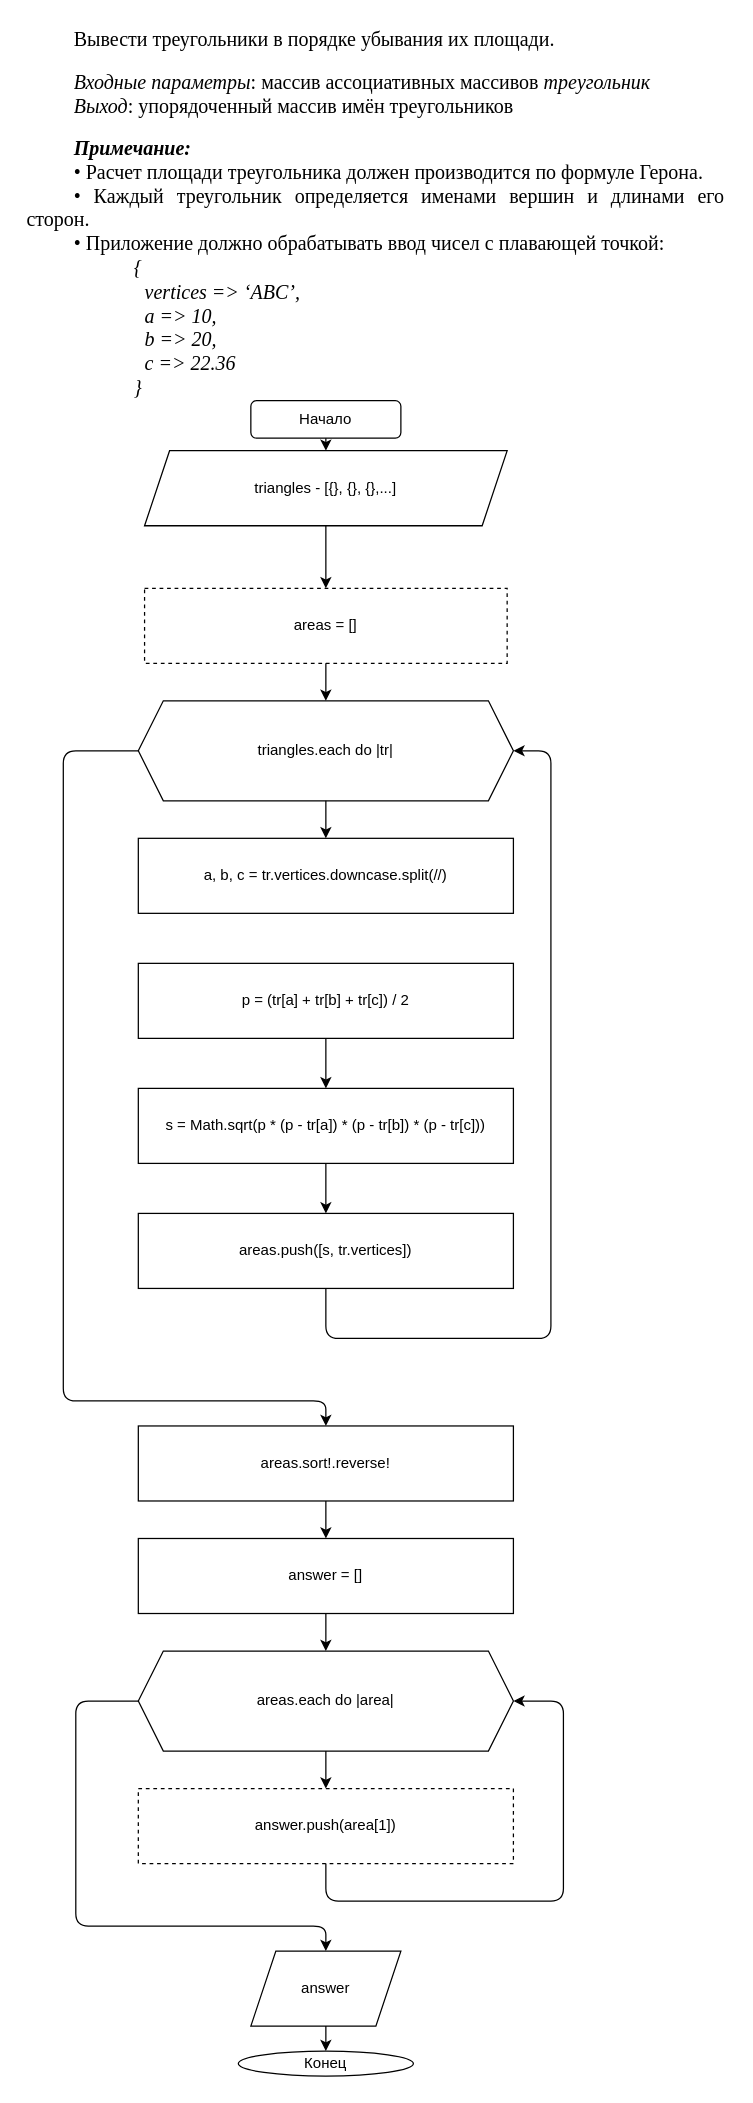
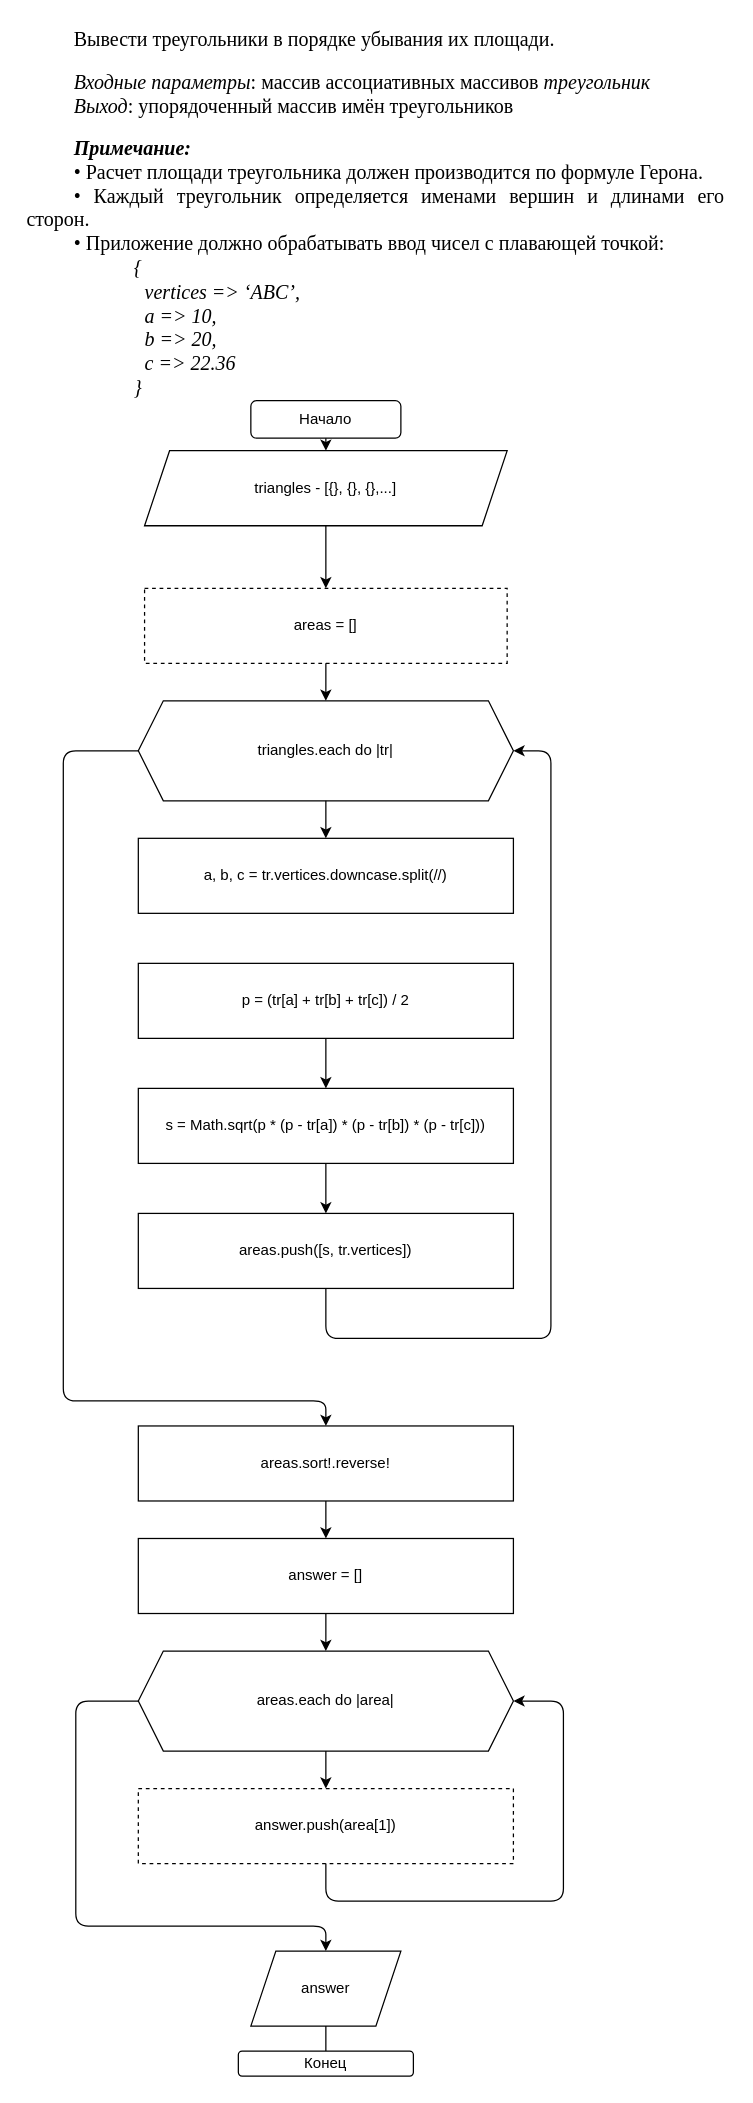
edge "answer" -> "Конец": arrowhead classic -> none
node "Конец": shape ellipse -> rounded rectangle
